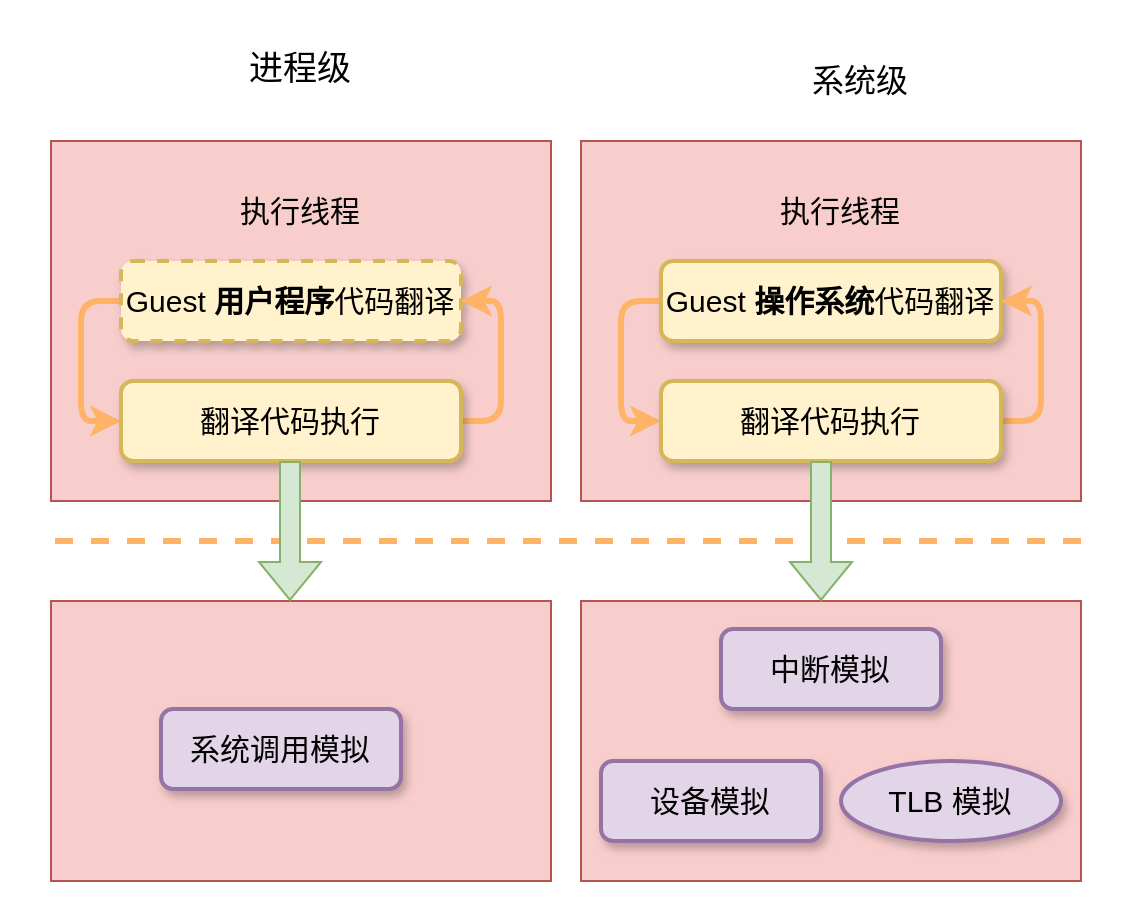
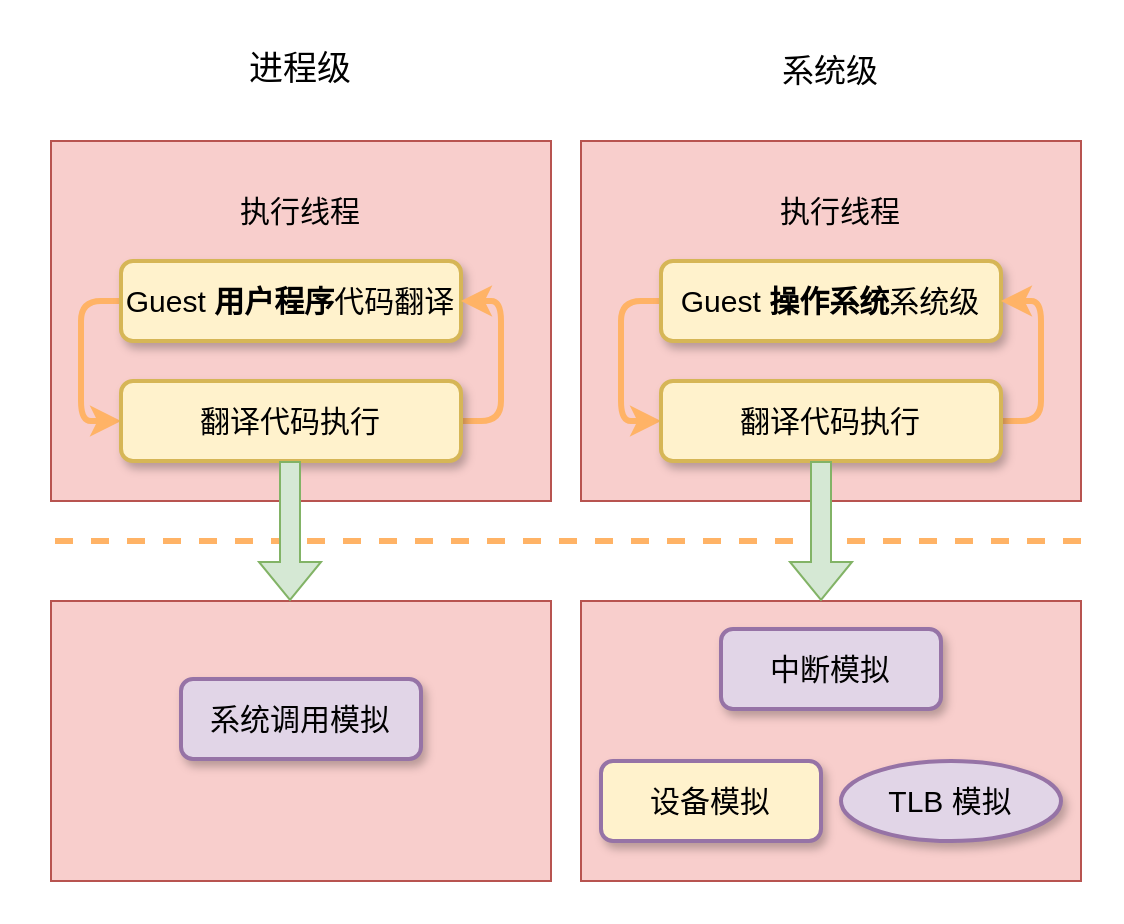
node "系统级": moved (861, 81) -> (831, 71)
node "Guest 用户程序代码翻译": style dashed -> solid
node "Guest 操作系统代码翻译": label "Guest 操作系统代码翻译" -> "Guest 操作系统系统级"
node "系统调用模拟": moved (281, 749) -> (301, 719)
node "设备模拟": fillcolor #e1d5e7 -> #fff2cc
